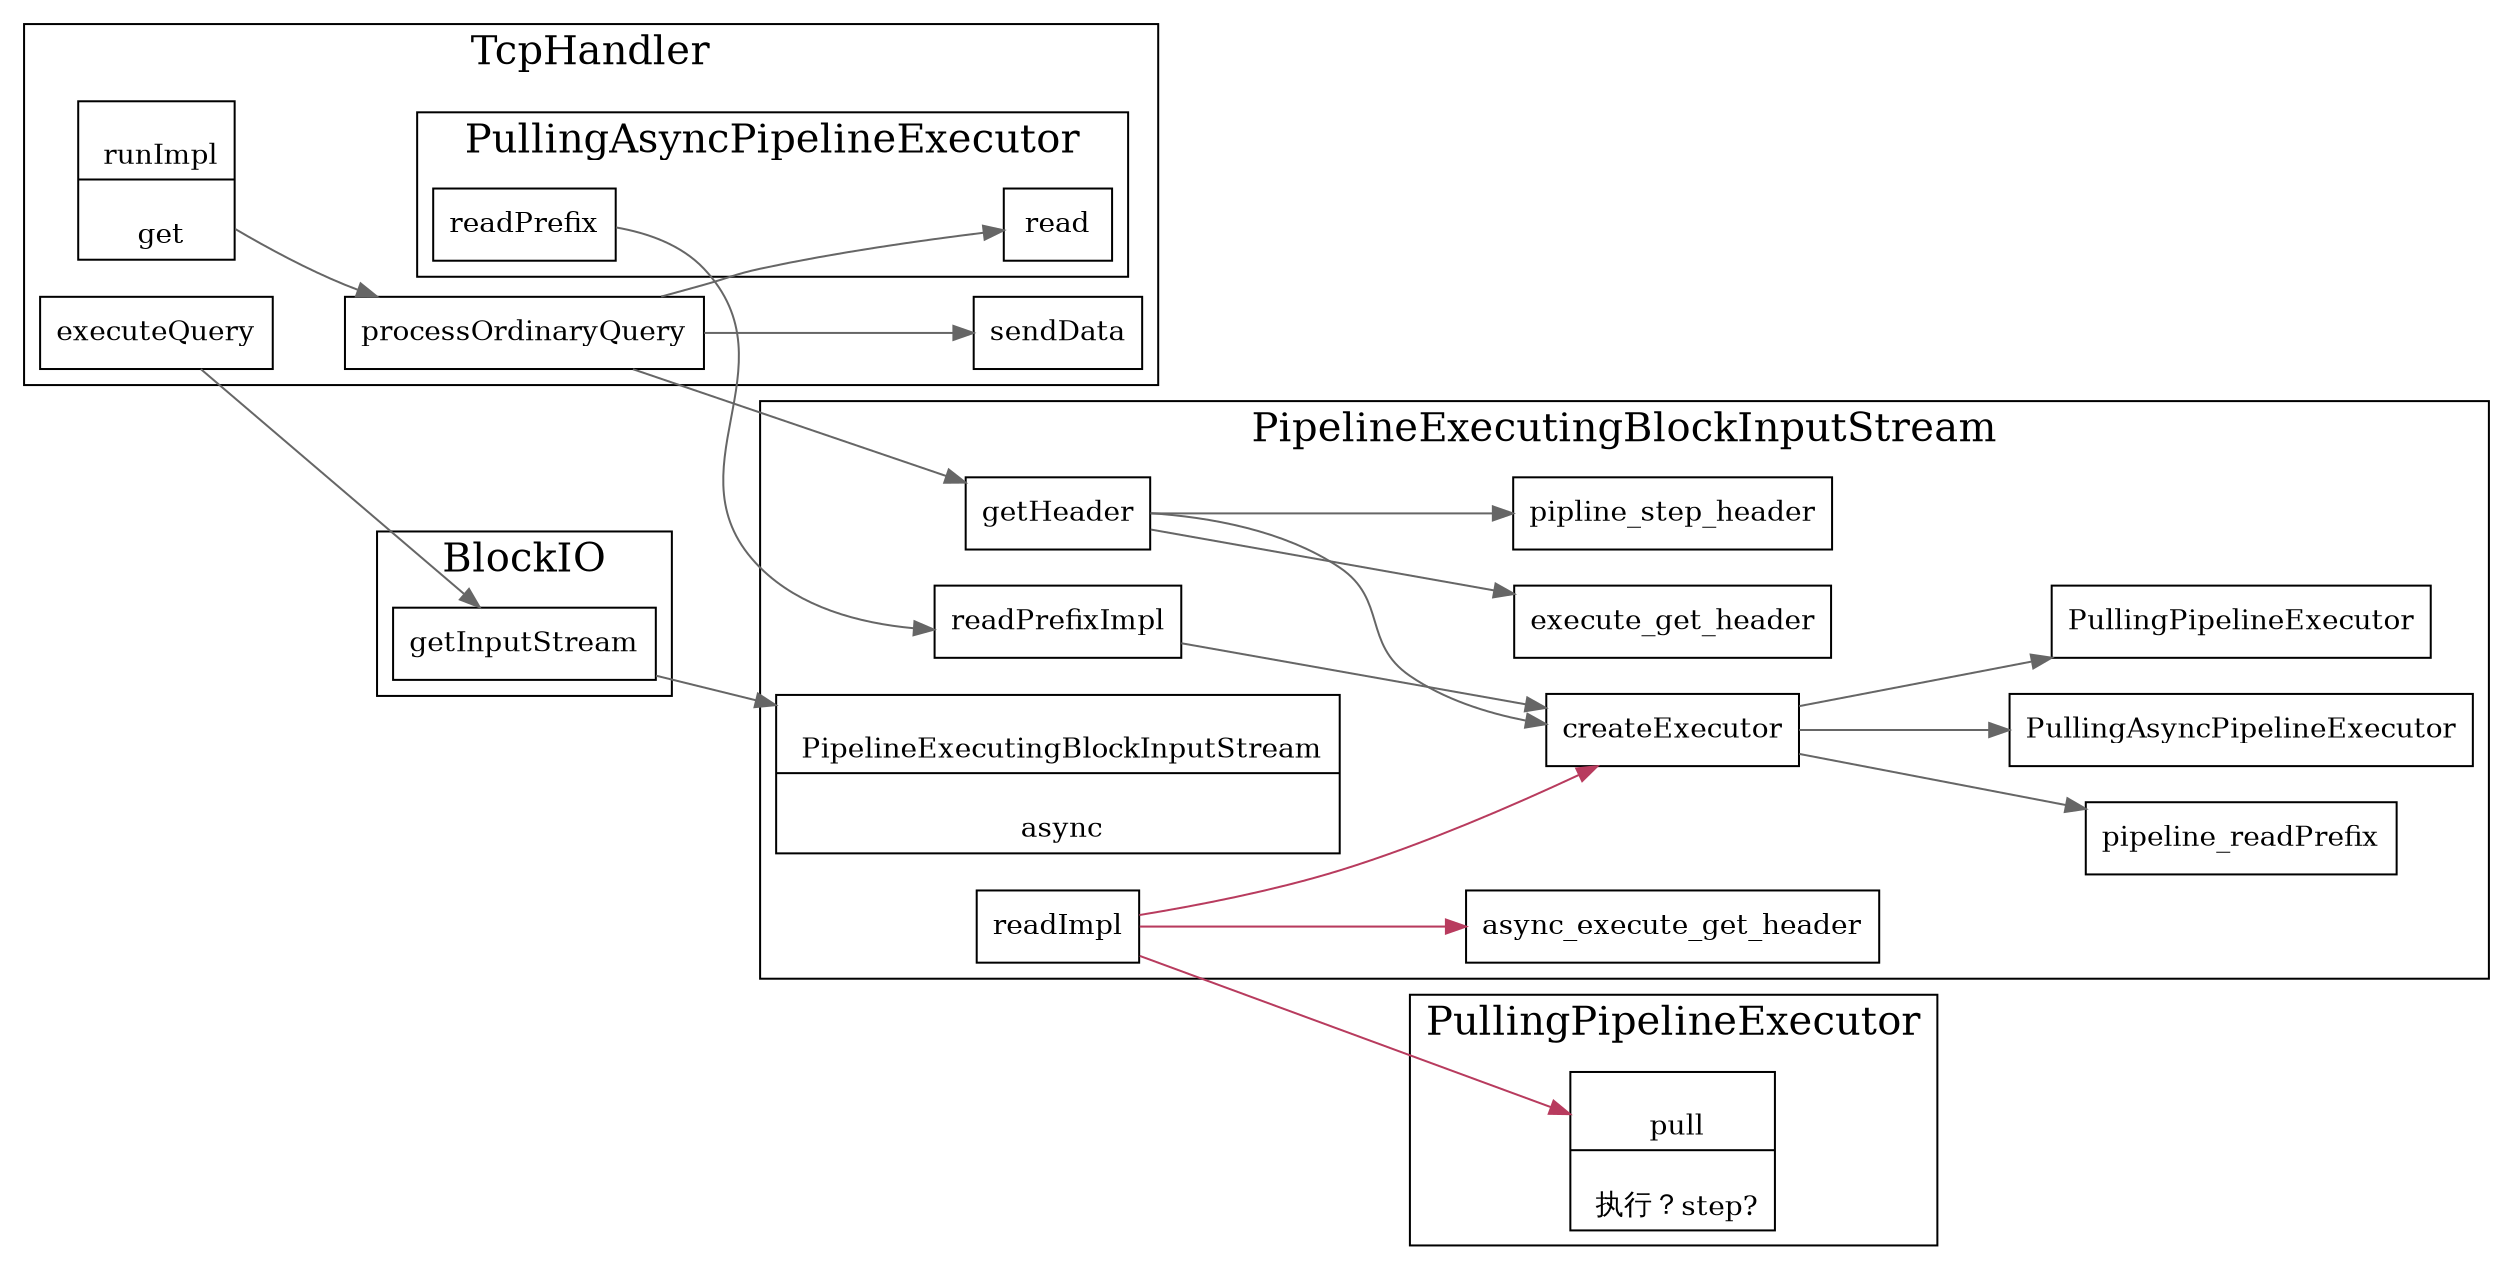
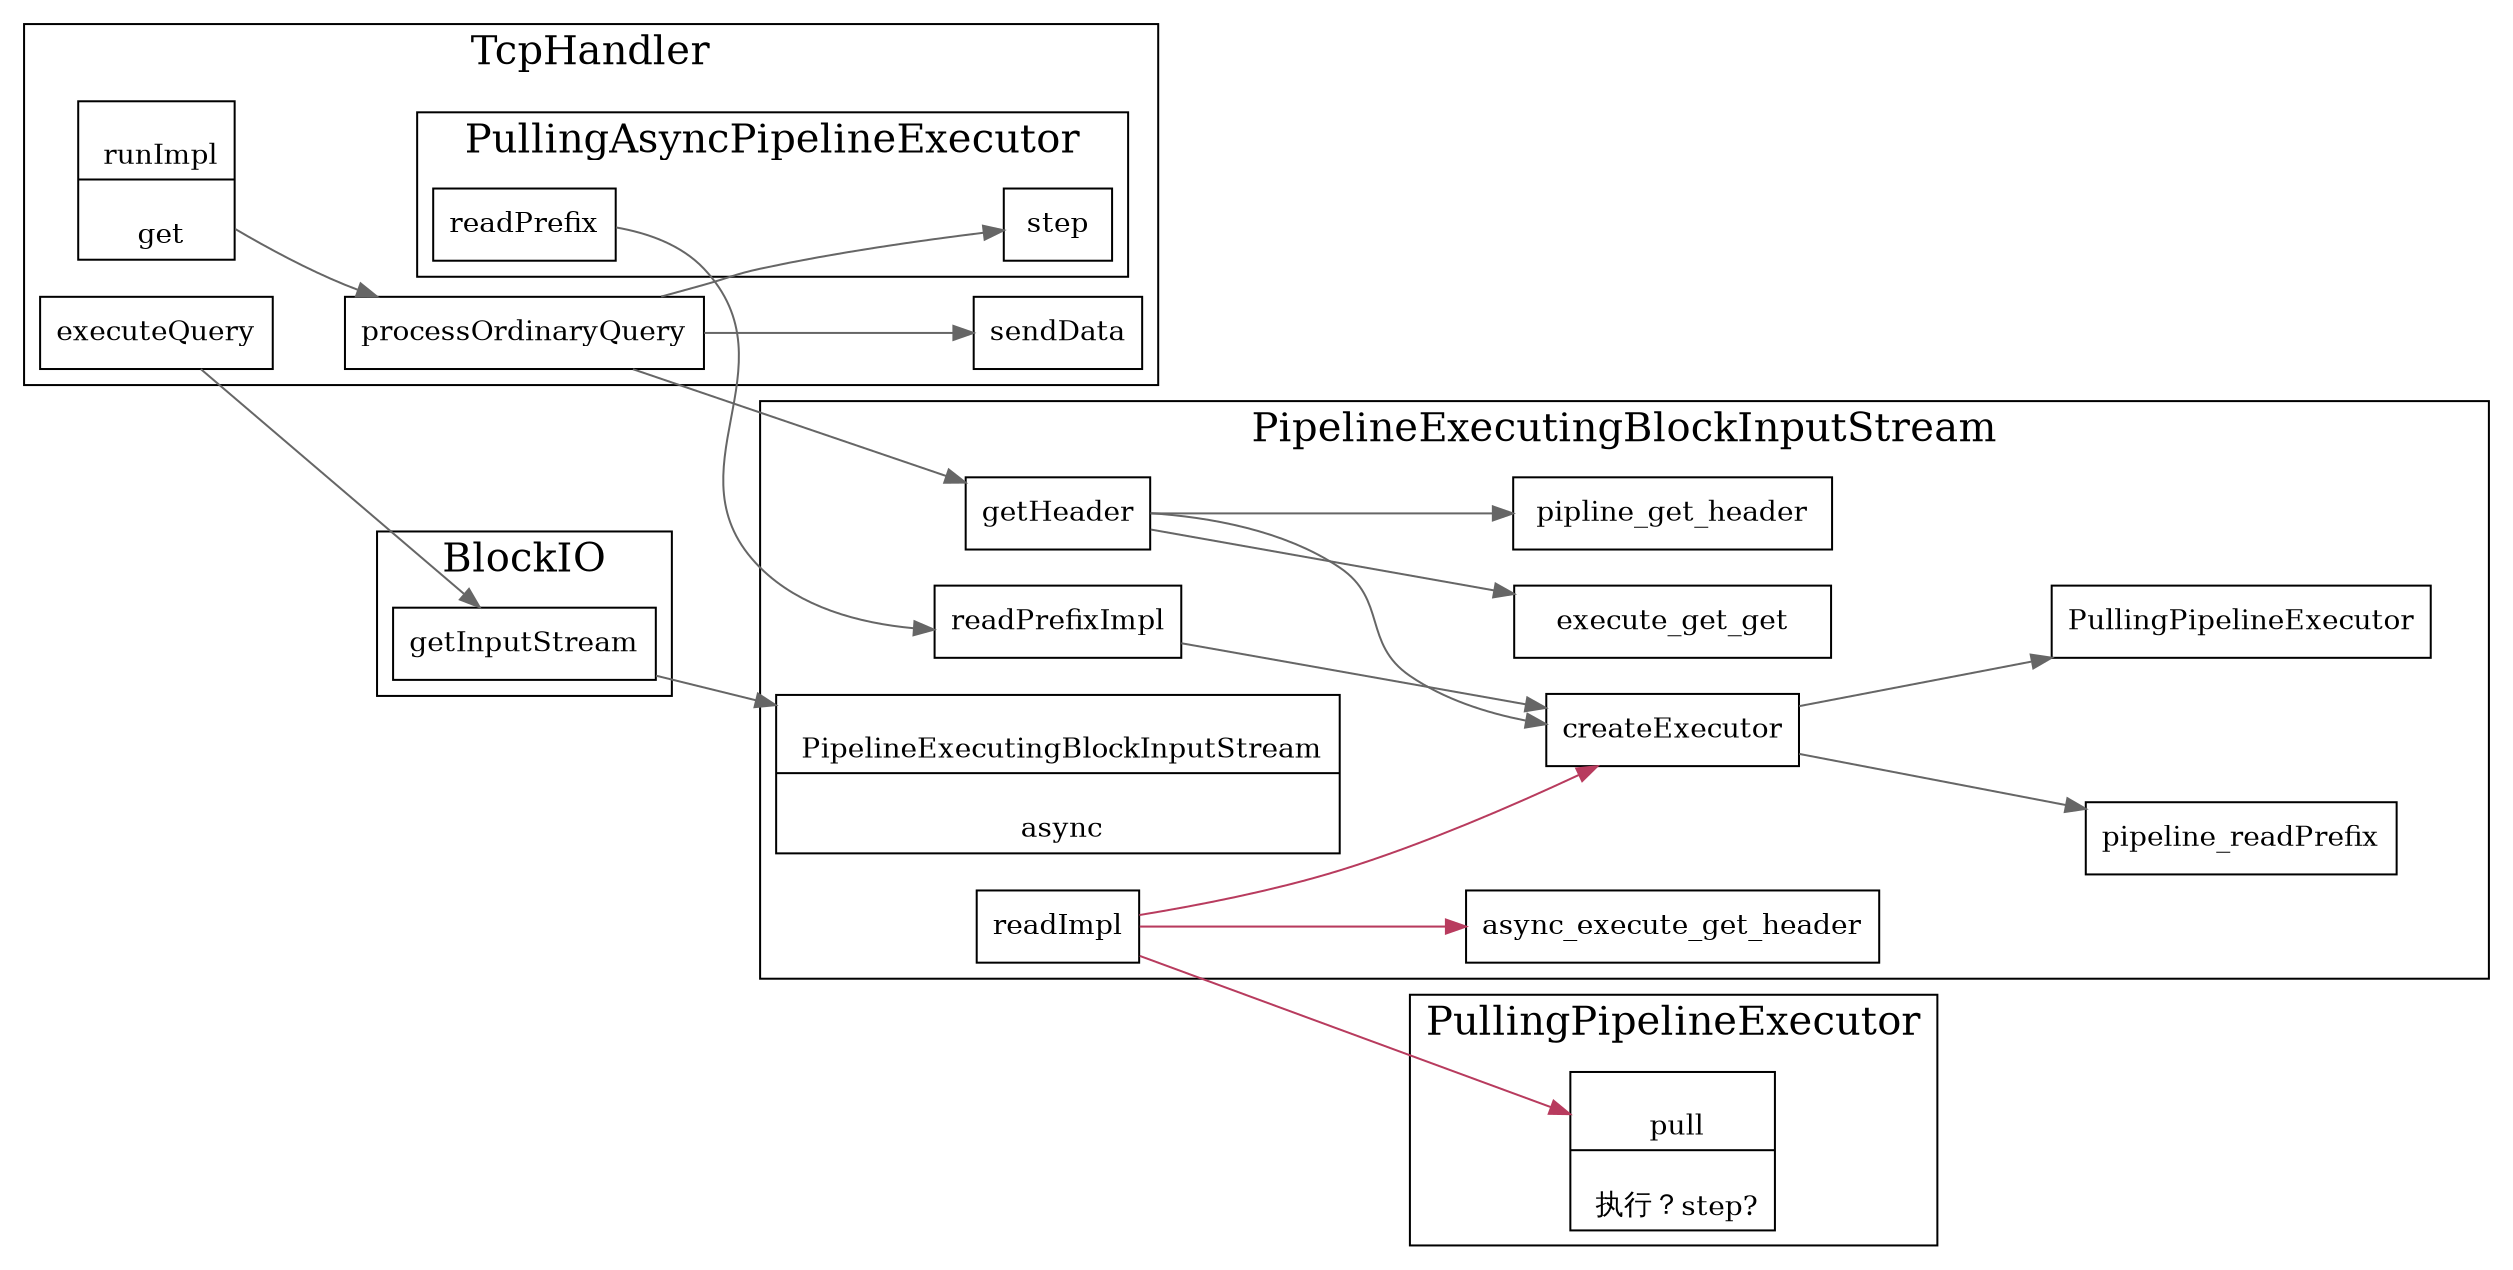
node "read": label "read" -> "step"
node "pipline_step_header": label "pipline_step_header" -> "pipline_get_header"
node "execute_get_header": label "execute_get_header" -> "execute_get_get"
node "PullingAsyncPipelineExecutor": removed
